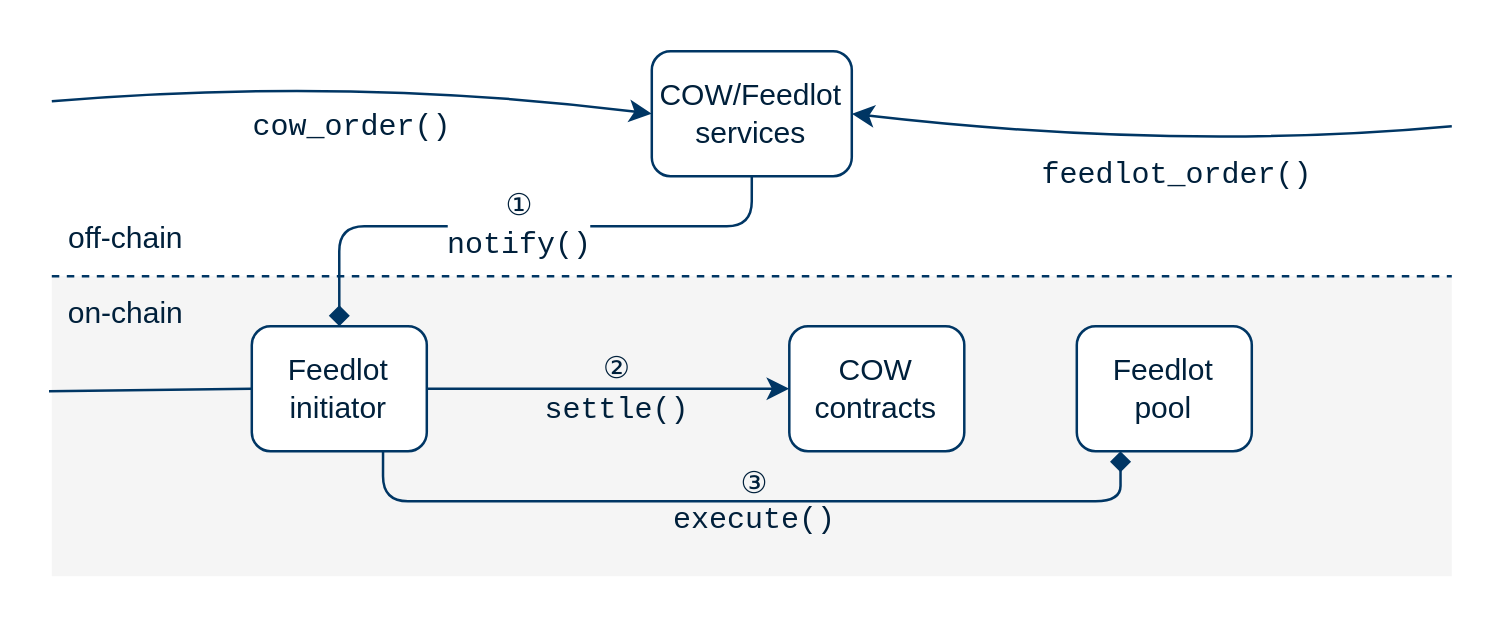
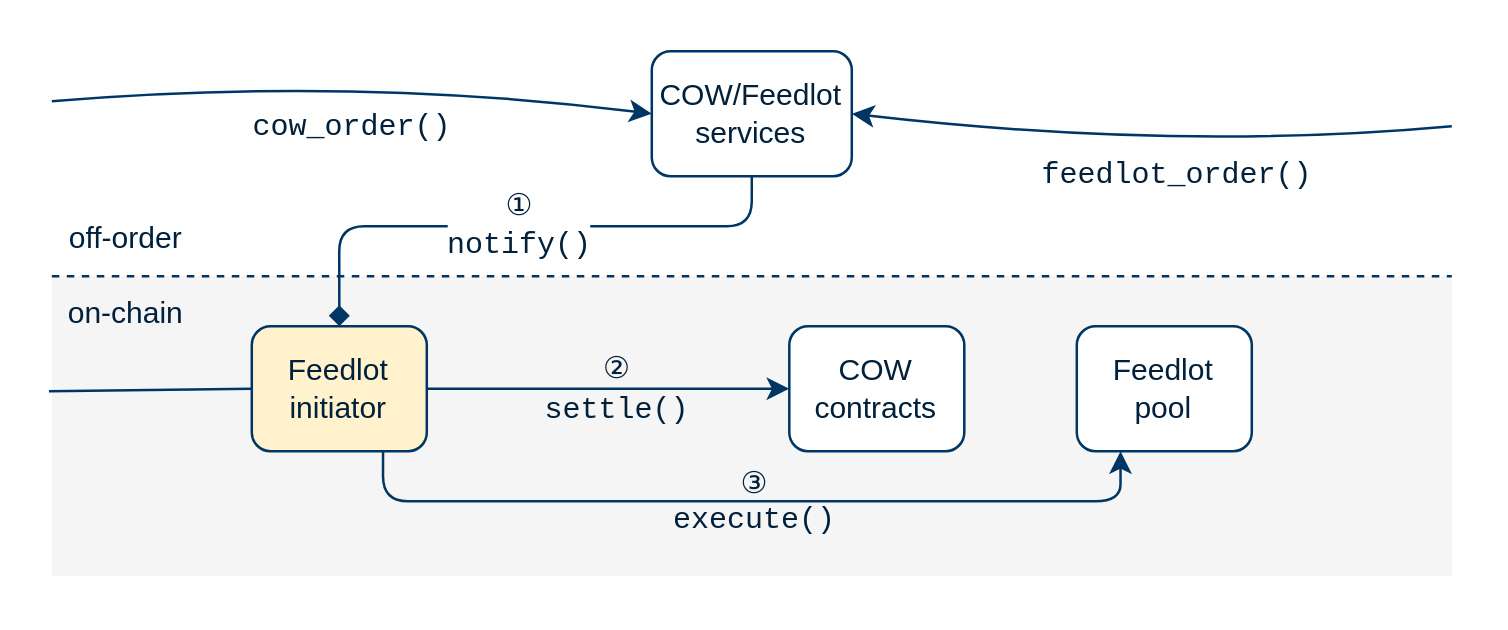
node "off-chain": label "off-chain" -> "off-order"
node "Feedlot initiator": fillcolor #ffffff -> #fff2cc
edge "Feedlot initiator" -> "Feedlot pool": arrowhead diamond -> classic
